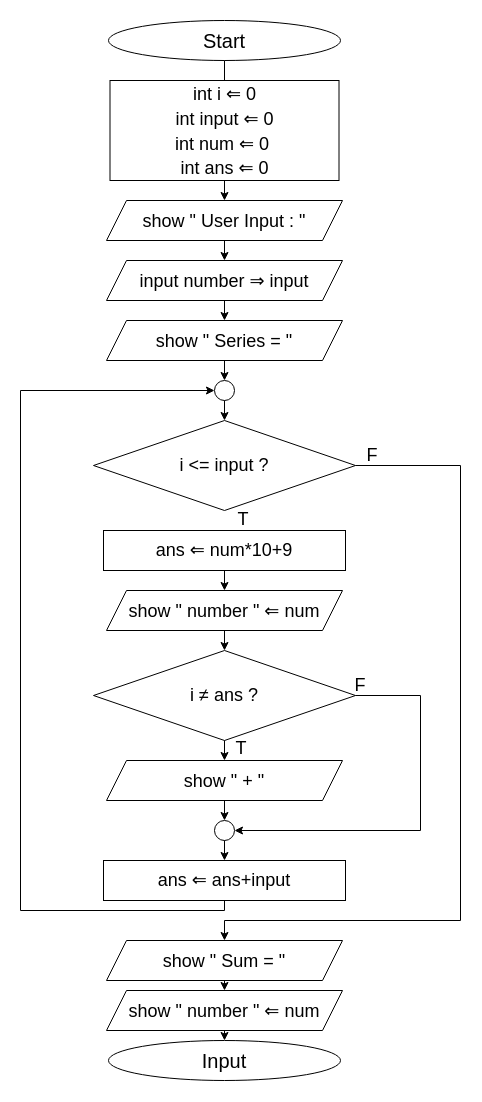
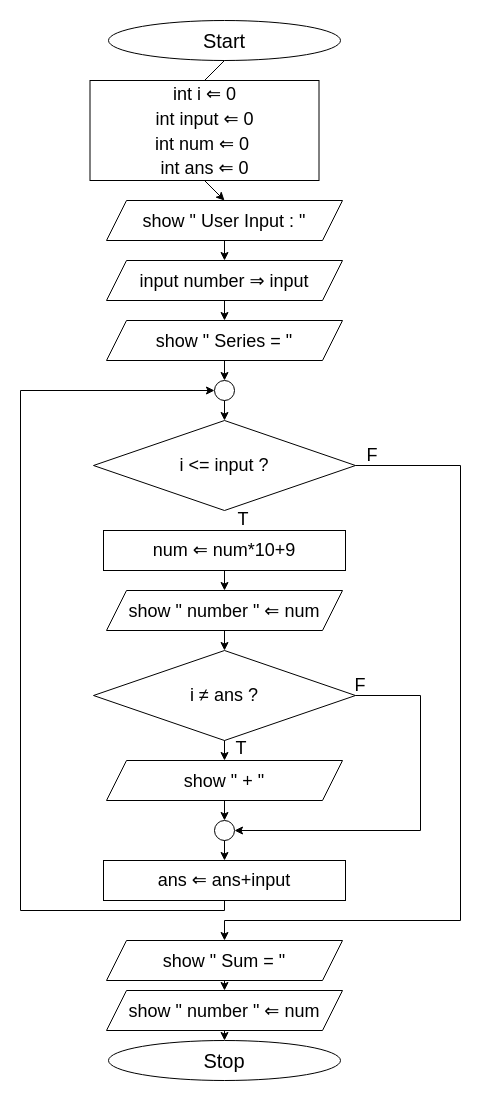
node "int i ⇐ 0 int input ⇐ 0 int num ⇐ 0 int ans ⇐ 0": moved (225, 131) -> (205, 131)
node "ans ⇐ num*10+9": label "ans ⇐ num*10+9" -> "num ⇐ num*10+9"
node "Input": label "Input" -> "Stop"
